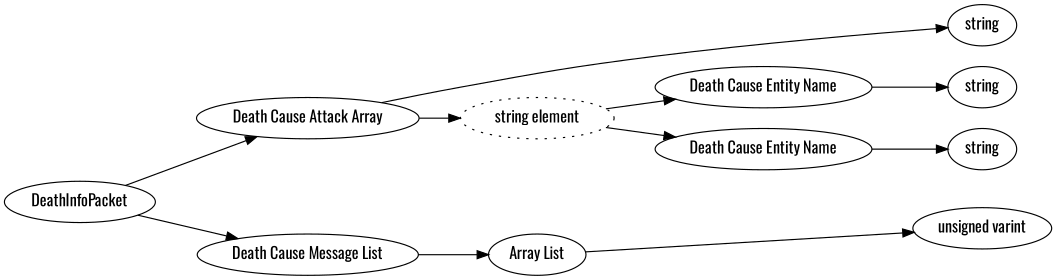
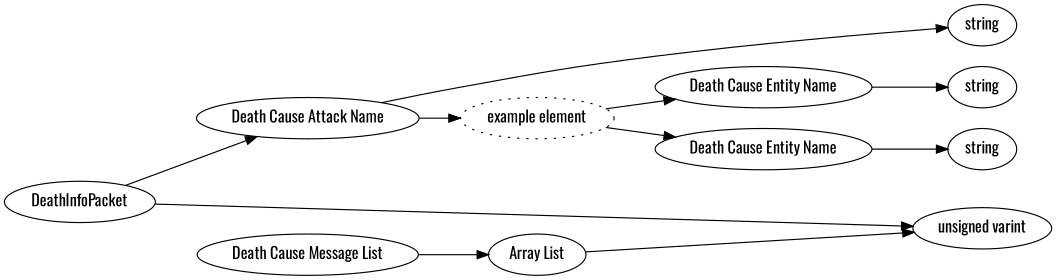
node "Death Cause Attack Array": label "Death Cause Attack Array" -> "Death Cause Attack Name"
node "string element": label "string element" -> "example element"
edge "DeathInfoPacket" -> "Death Cause Message List": now "DeathInfoPacket" -> "unsigned varint"
